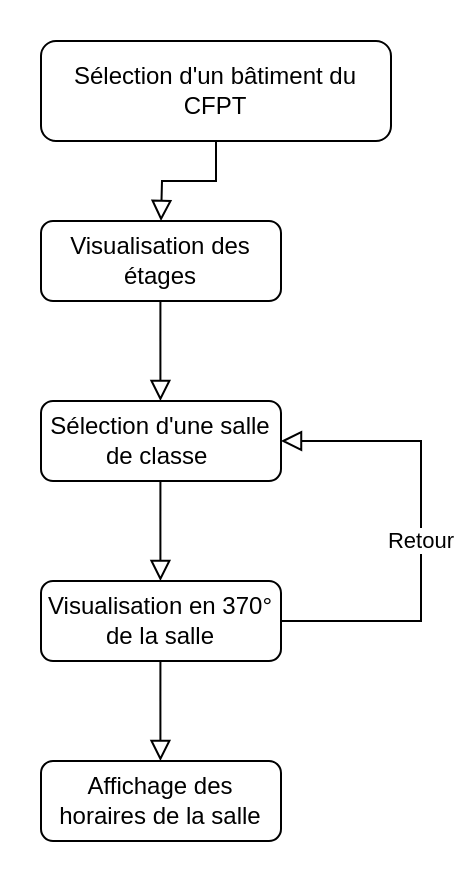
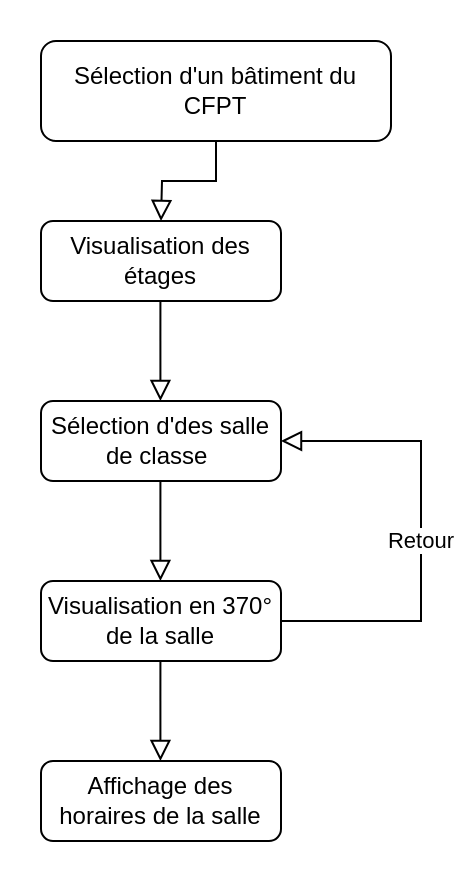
node "Sélection d'une salle de classe": label "Sélection d'une salle de classe" -> "Sélection d'des salle de classe"
